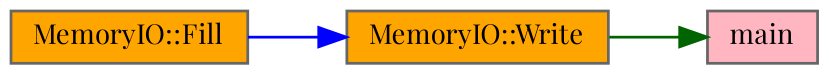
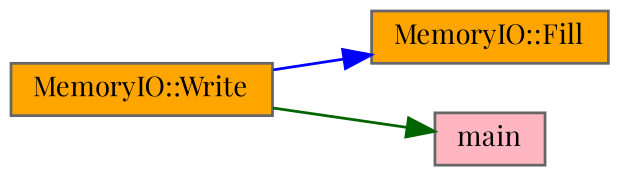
edge "MemoryIO::Fill" -> "MemoryIO::Write": reversed
